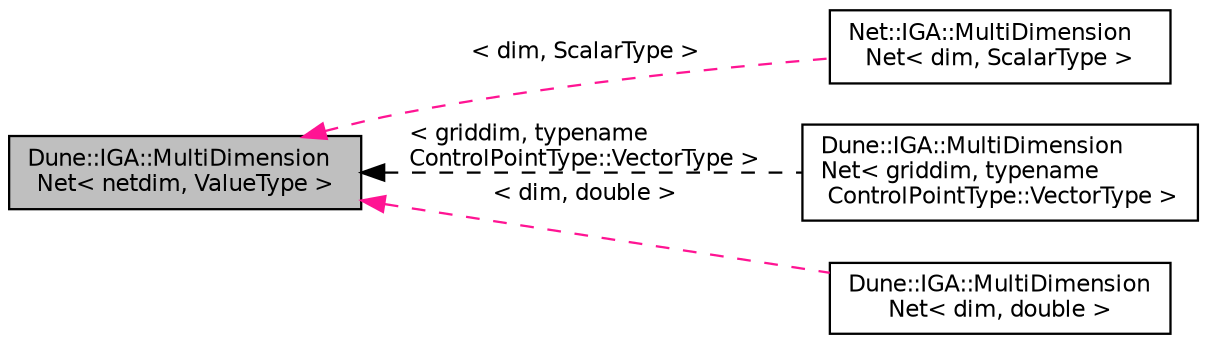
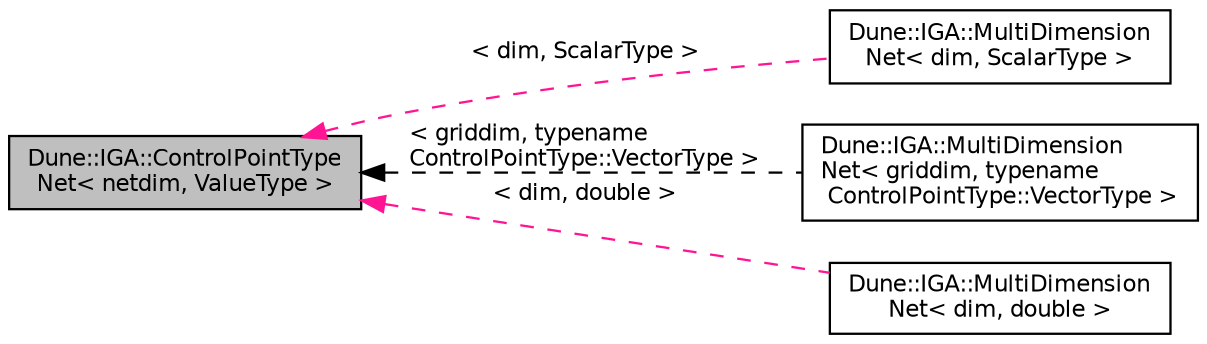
node "Net::IGA::MultiDimension Net< dim, ScalarType >": label "Net::IGA::MultiDimension Net< dim, ScalarType >" -> "Dune::IGA::MultiDimension Net< dim, ScalarType >"
node "Dune::IGA::MultiDimension Net< netdim, ValueType >": label "Dune::IGA::MultiDimension Net< netdim, ValueType >" -> "Dune::IGA::ControlPointType Net< netdim, ValueType >"
